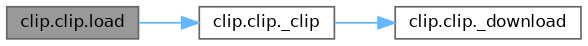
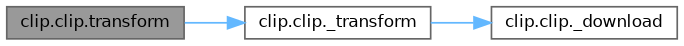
node "clip.clip.load": label "clip.clip.load" -> "clip.clip.transform"
node "clip.clip._clip": label "clip.clip._clip" -> "clip.clip._transform"
